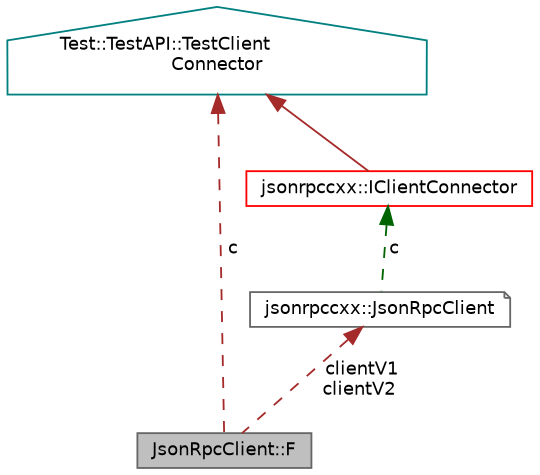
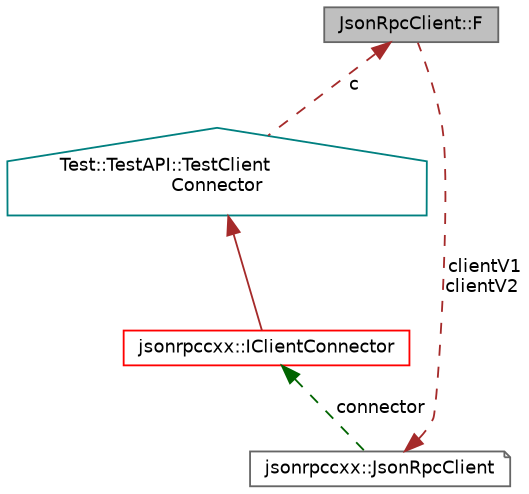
edge "jsonrpccxx::JsonRpcClient" -> "jsonrpccxx::IClientConnector": label " c" -> " connector"
edge "JsonRpcClient::F" -> "Test::TestAPI::TestClient Connector": reversed
